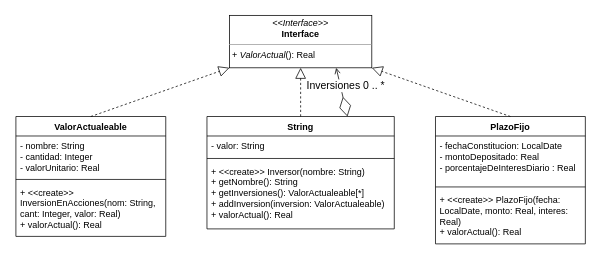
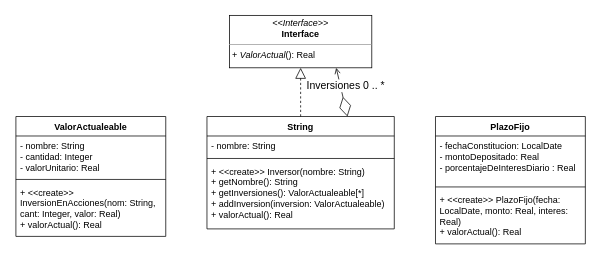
edge "PlazoFijo" -> "<<Interface>> Interface + ValorActual(): Real": removed
edge "ValorActualeable" -> "<<Interface>> Interface + ValorActual(): Real": removed
node "- valor: String": label "- valor: String" -> "- nombre: String"
